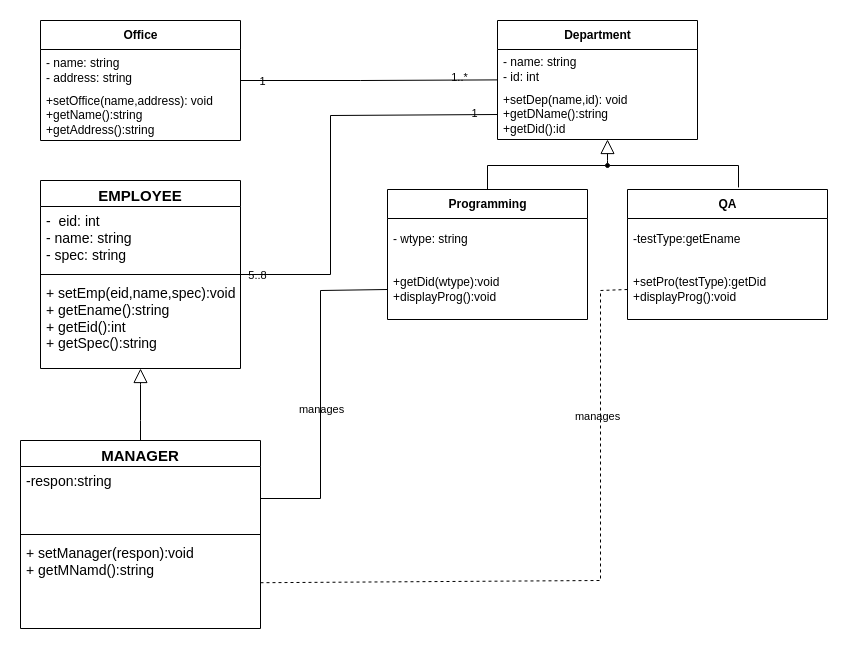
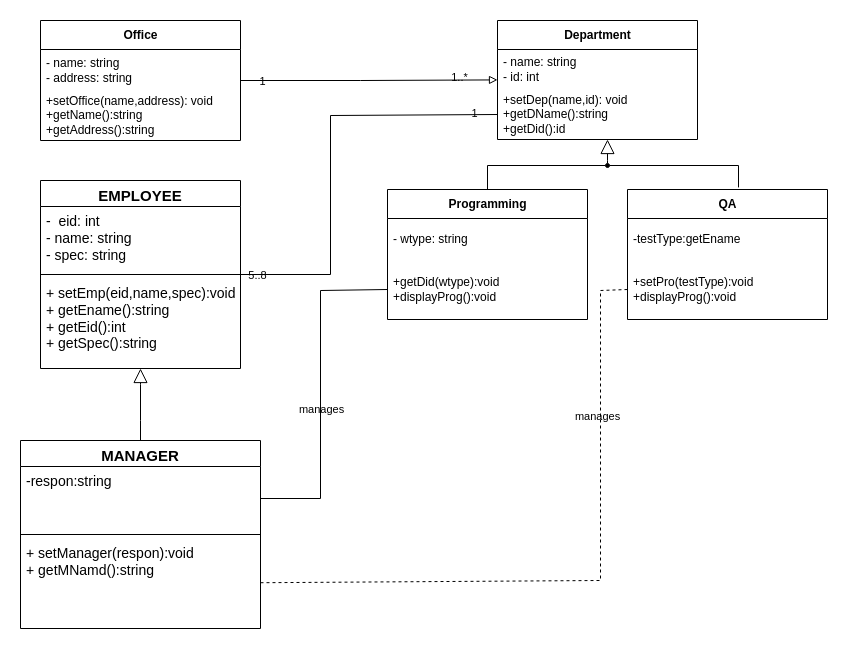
edge "- name: string - id: int" -- "Office": arrowhead none -> block
node "+setPro(testType):getDid +displayProg():void": label "+setPro(testType):getDid +displayProg():void" -> "+setPro(testType):void +displayProg():void"
